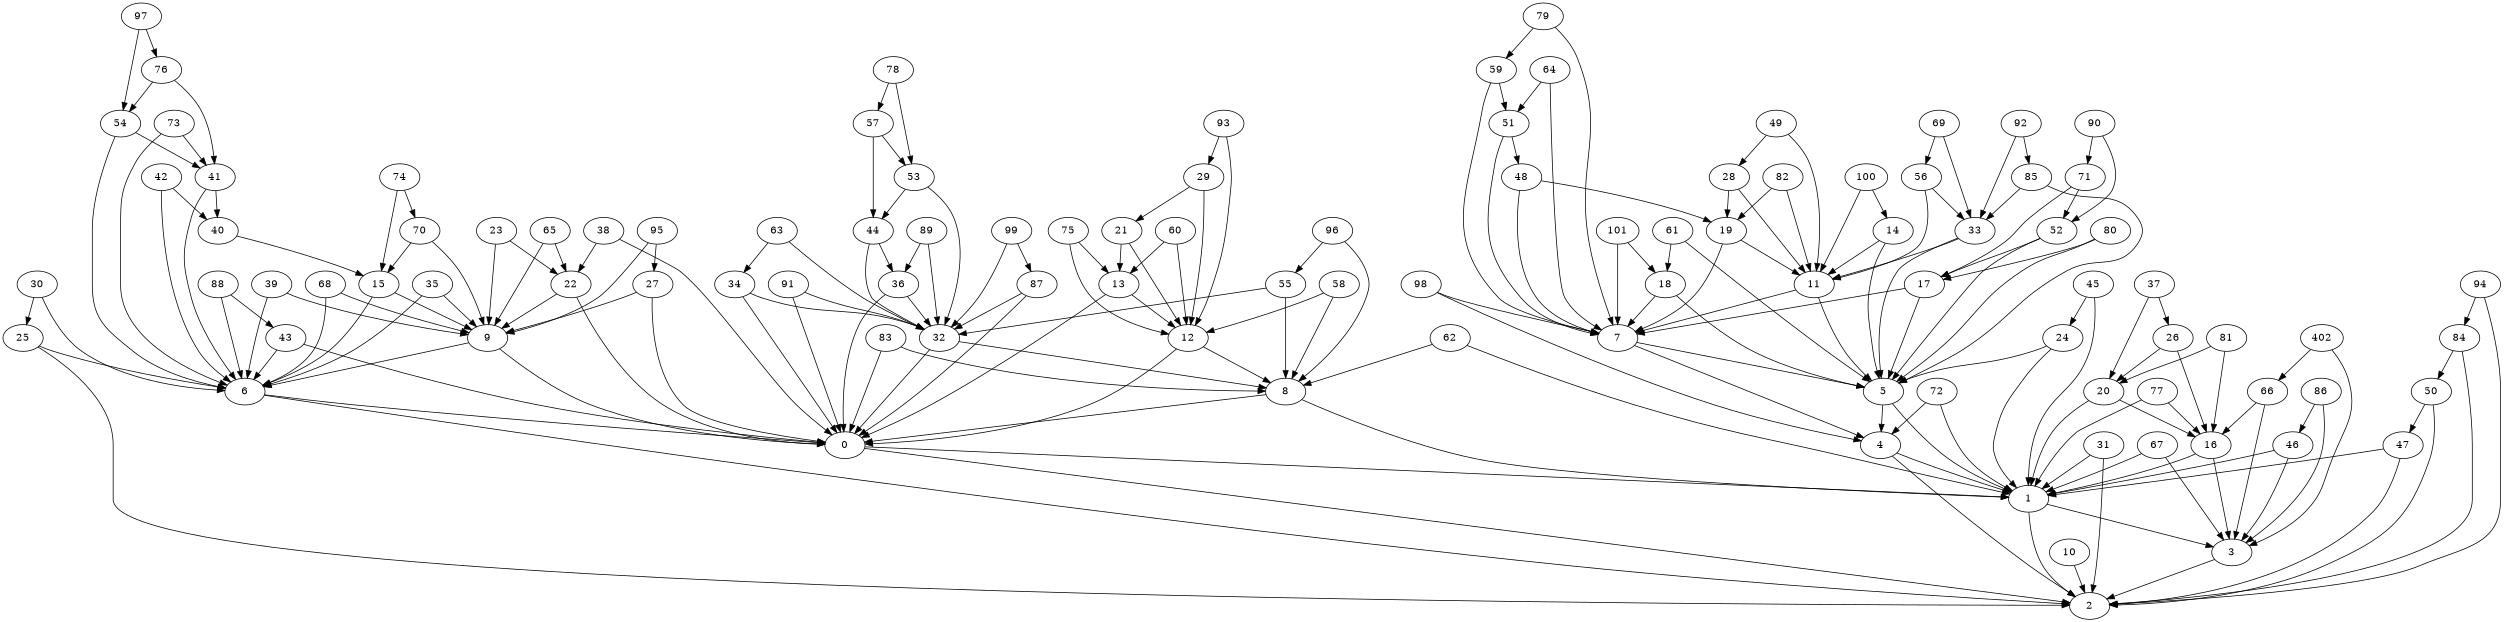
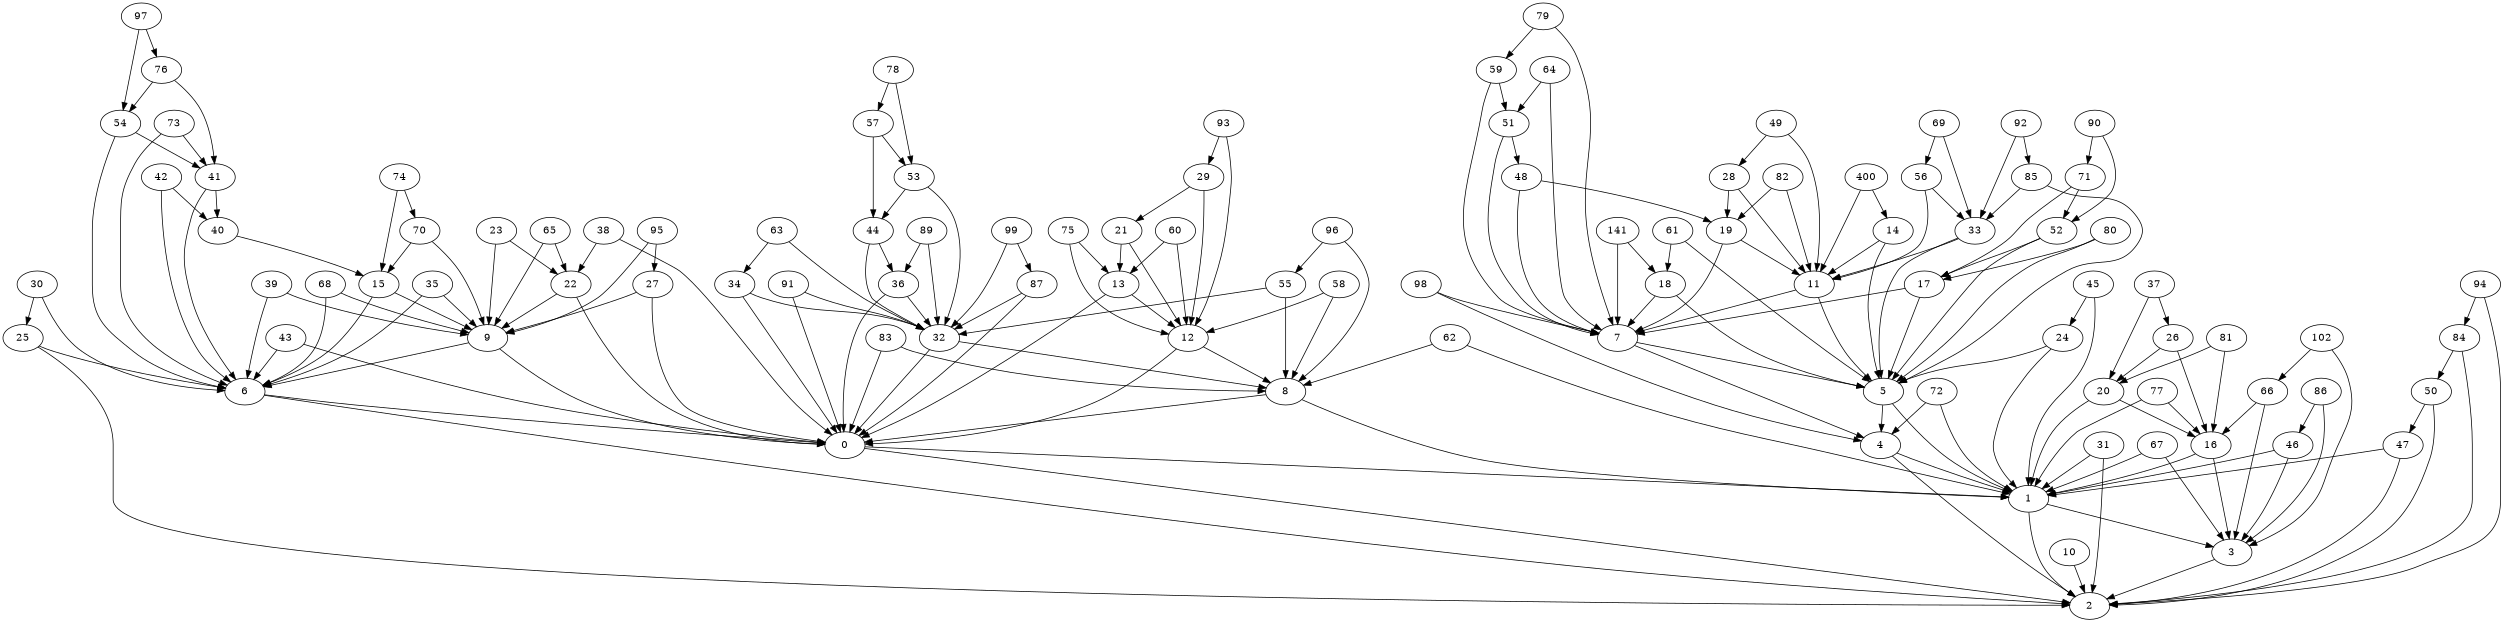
node "100": label "100" -> "400"
node "101": label "101" -> "141"
node "88": removed
node "402": label "402" -> "102"
